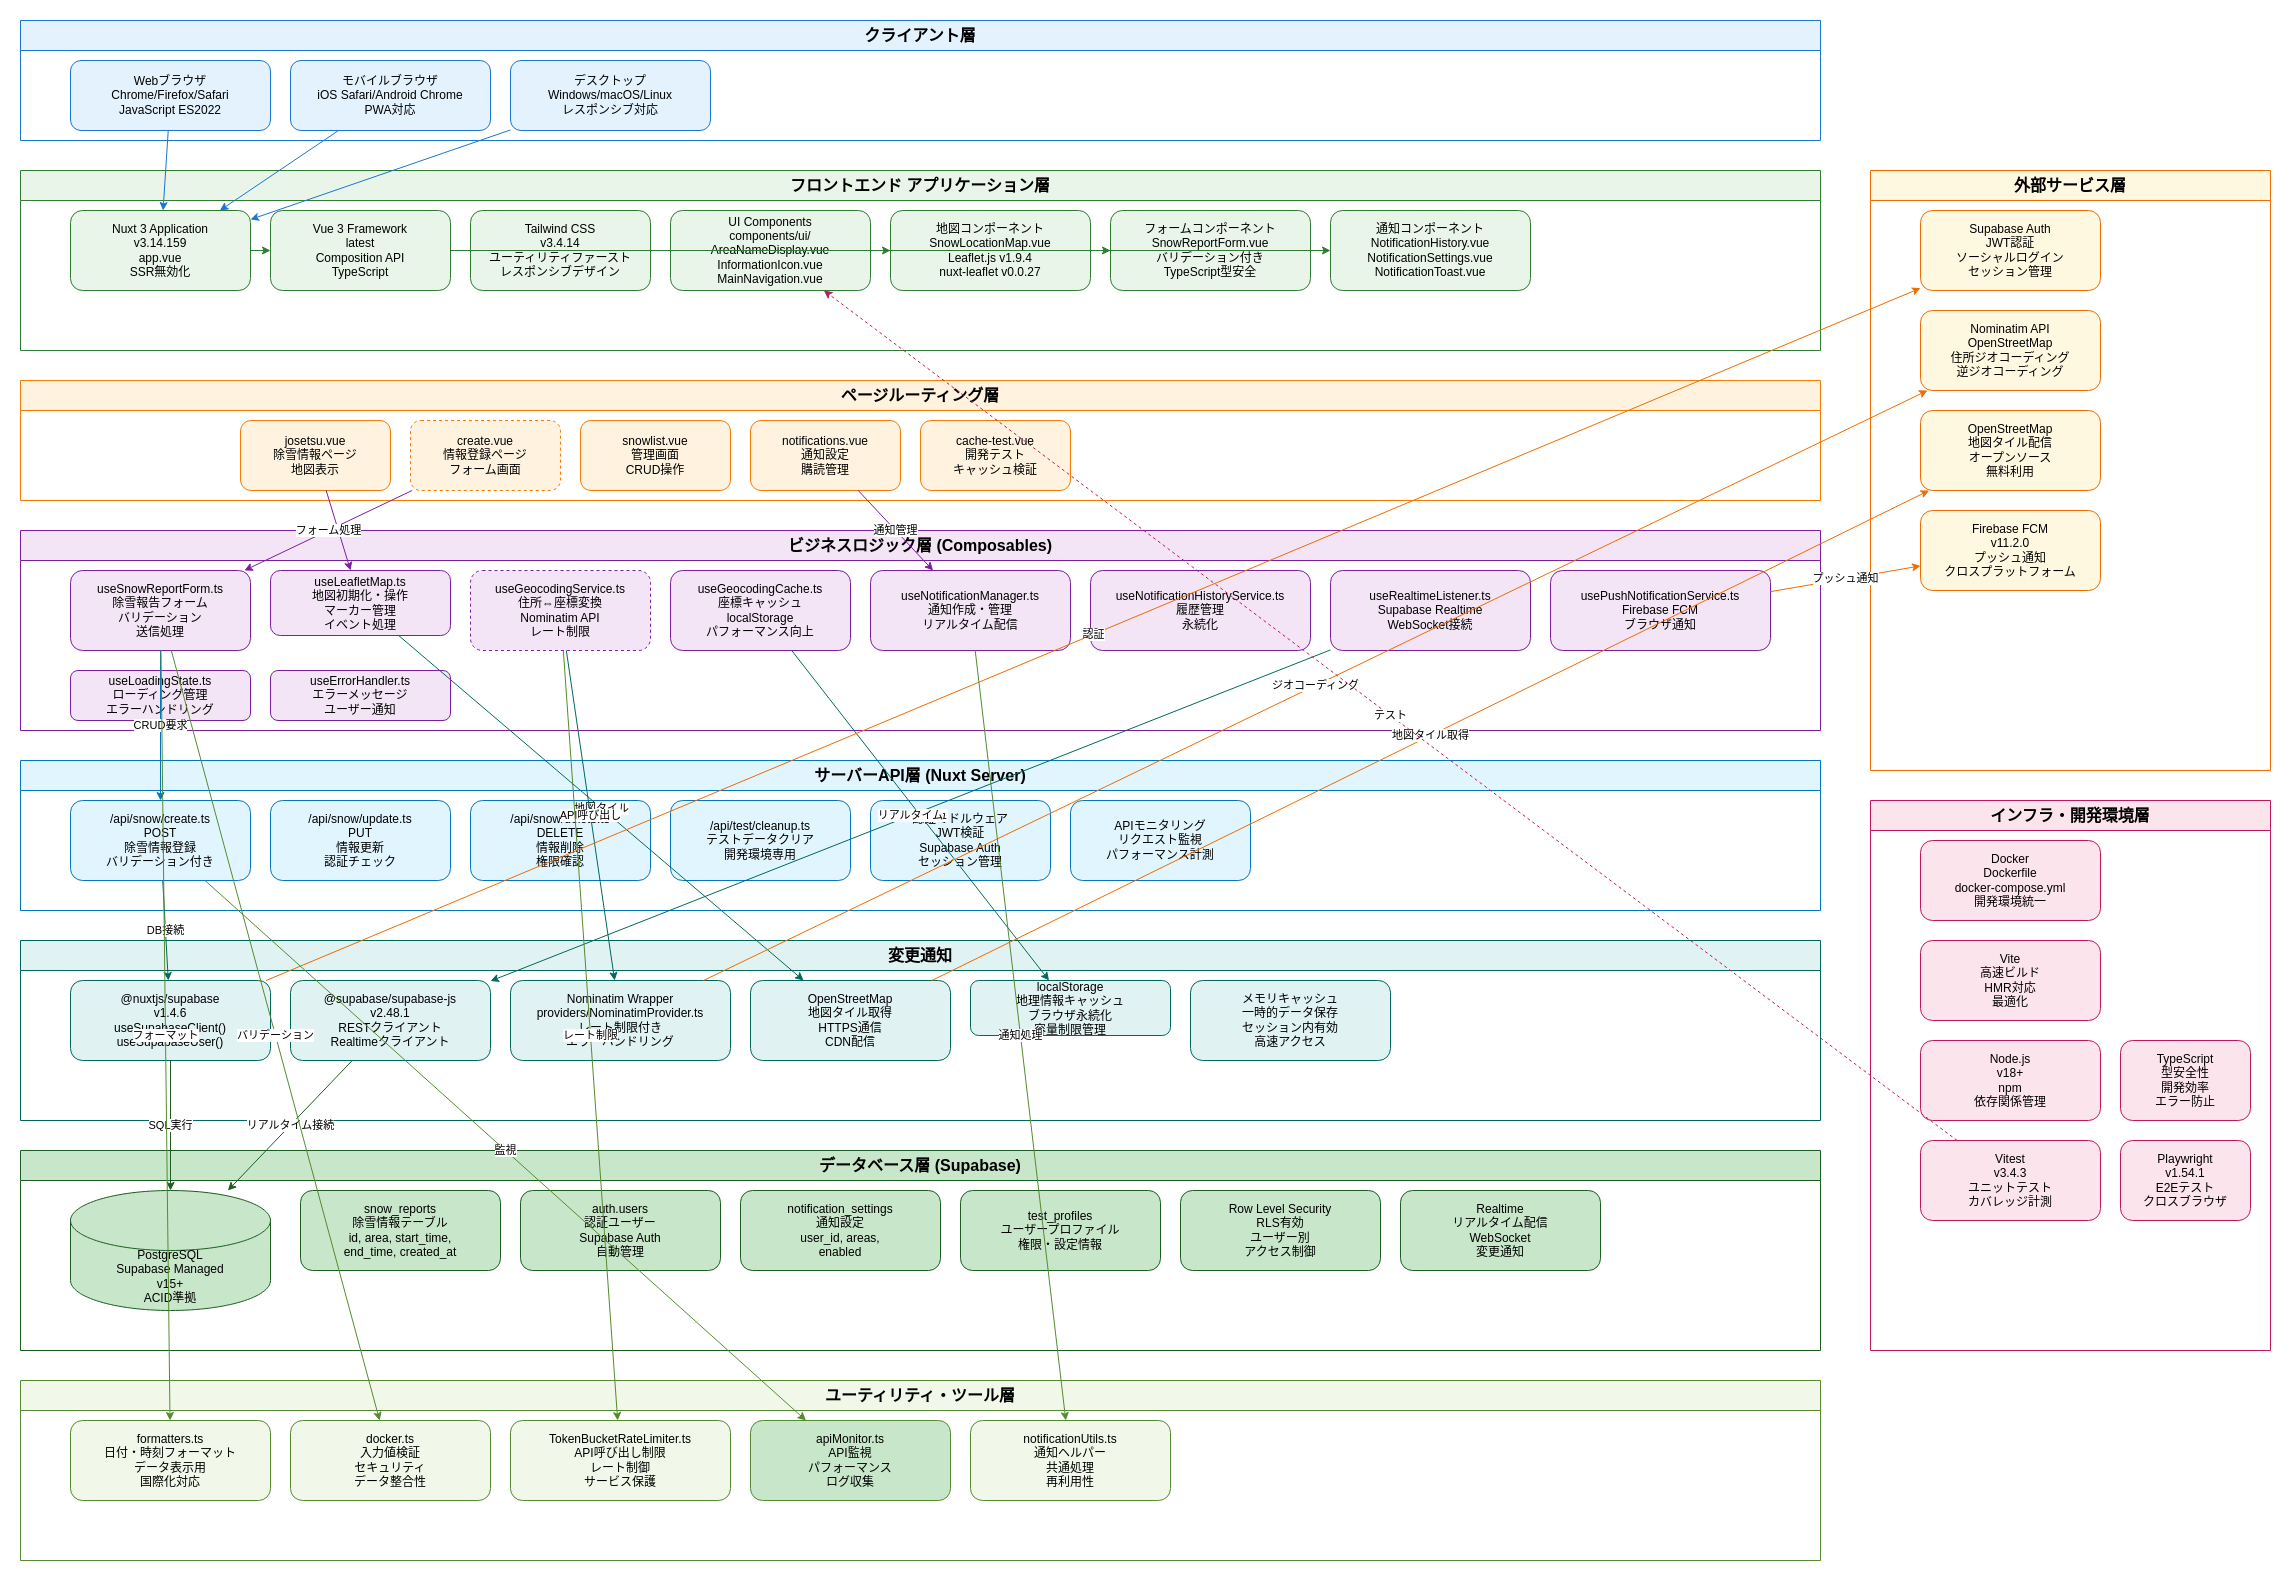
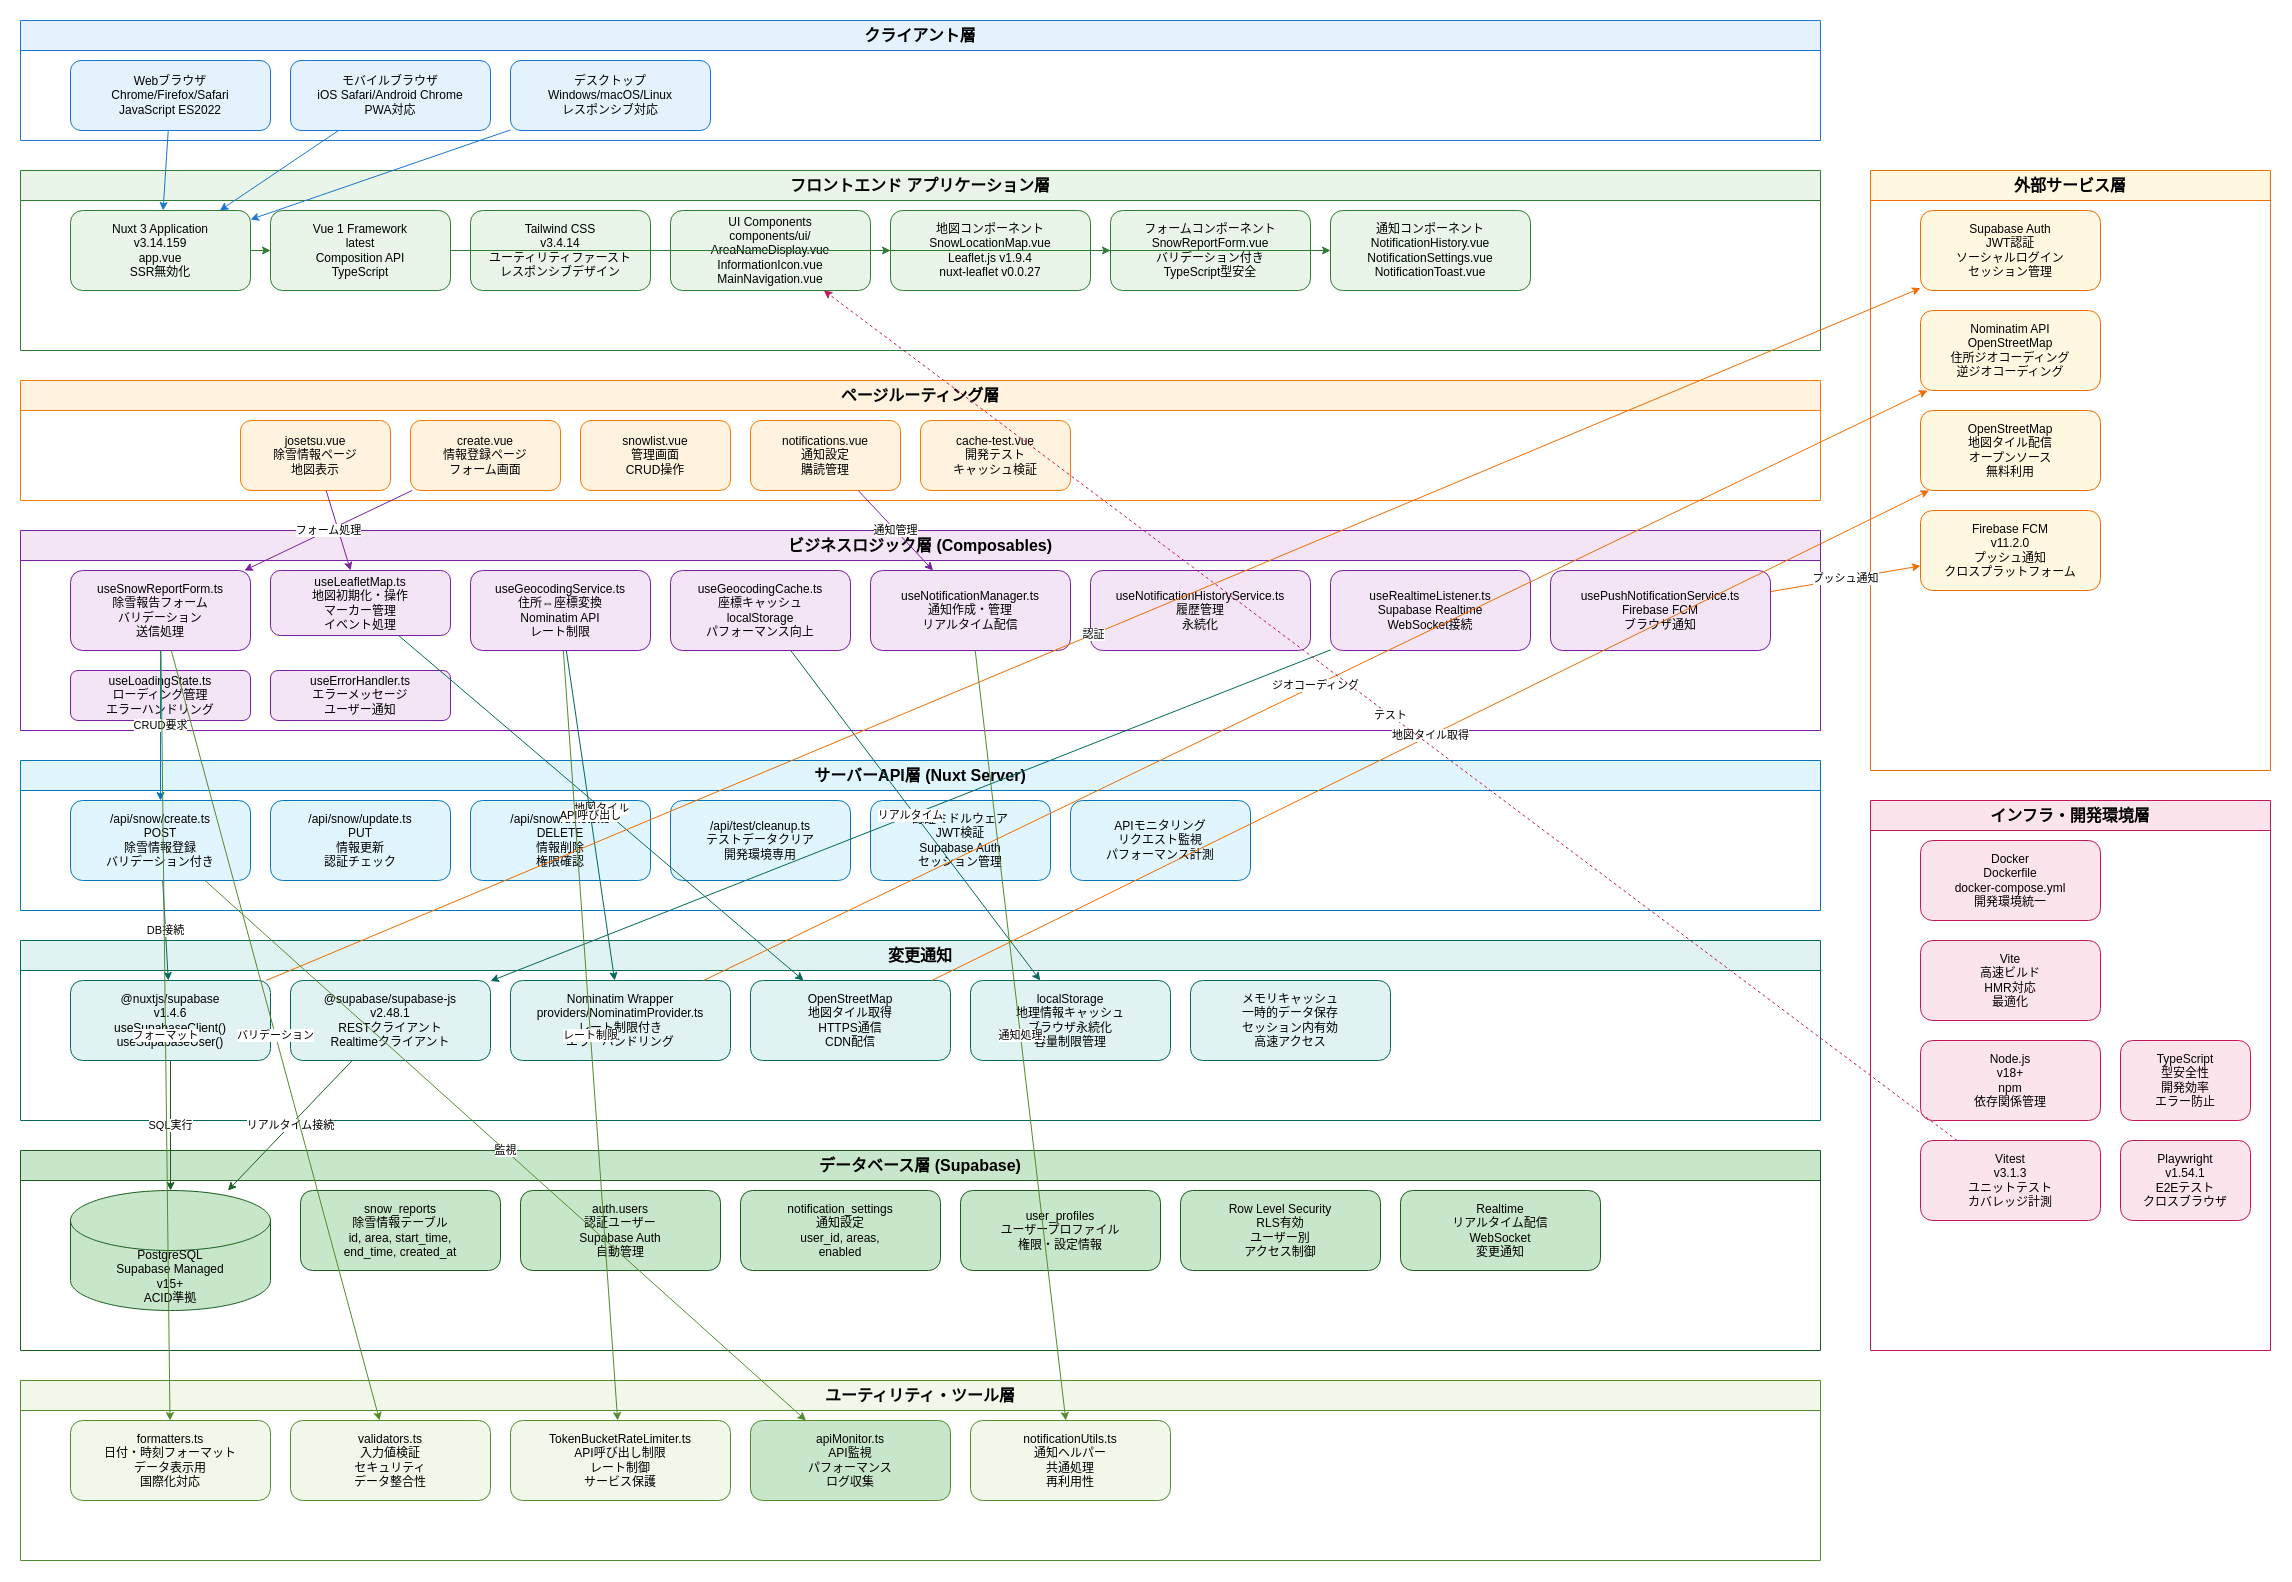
node "Vue 3 Framework latest Composition API TypeScript": label "Vue 3 Framework latest Composition API TypeScript" -> "Vue 1 Framework latest Composition API TypeScript"
node "create.vue 情報登録ページ フォーム画面": style dashed -> solid
node "useGeocodingService.ts 住所⇔座標変換 Nominatim API レート制限": style dashed -> solid
node "localStorage 地理情報キャッシュ ブラウザ永続化 容量制限管理": size 200x55 -> 200x80
node "Vitest v3.4.3 ユニットテスト カバレッジ計測": label "Vitest v3.4.3 ユニットテスト カバレッジ計測" -> "Vitest v3.1.3 ユニットテスト カバレッジ計測"
node "test_profiles ユーザープロファイル 権限・設定情報": label "test_profiles ユーザープロファイル 権限・設定情報" -> "user_profiles ユーザープロファイル 権限・設定情報"
node "docker.ts 入力値検証 セキュリティ データ整合性": label "docker.ts 入力値検証 セキュリティ データ整合性" -> "validators.ts 入力値検証 セキュリティ データ整合性"
